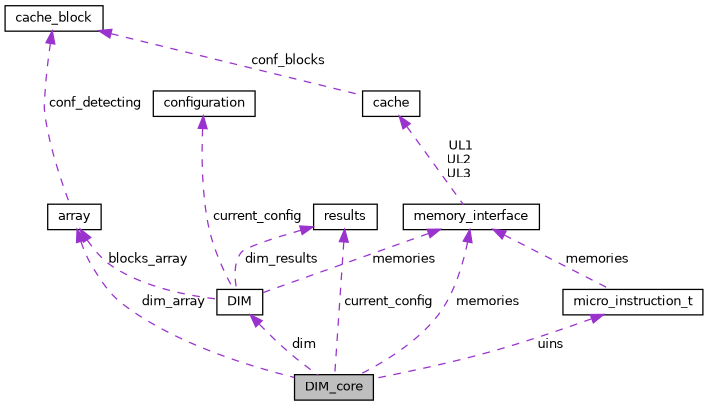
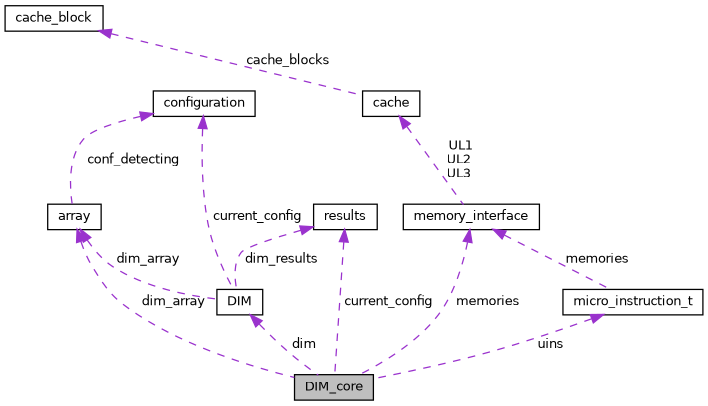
edge "cache" -> "cache_block": label " conf_blocks" -> " cache_blocks"
edge "array" -> "cache_block": now "array" -> "configuration"
edge "DIM" -> "array": label " blocks_array" -> " dim_array"
edge "DIM" -> "memory_interface": removed, label "memories"
